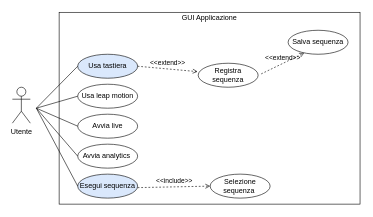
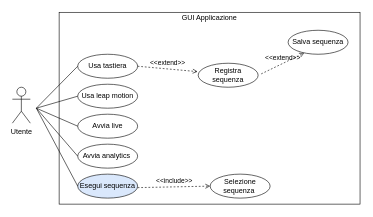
node "Usa tastiera": fillcolor #dae8fc -> #ffffff
